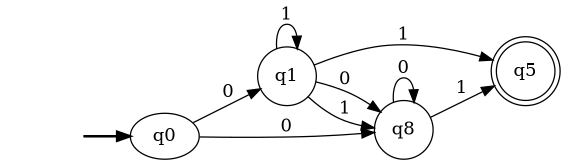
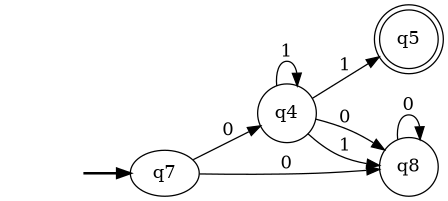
node "q1": label "q1" -> "q4"
edge "q8" -> "q5": removed, label "1"
node "q0": label "q0" -> "q7"
